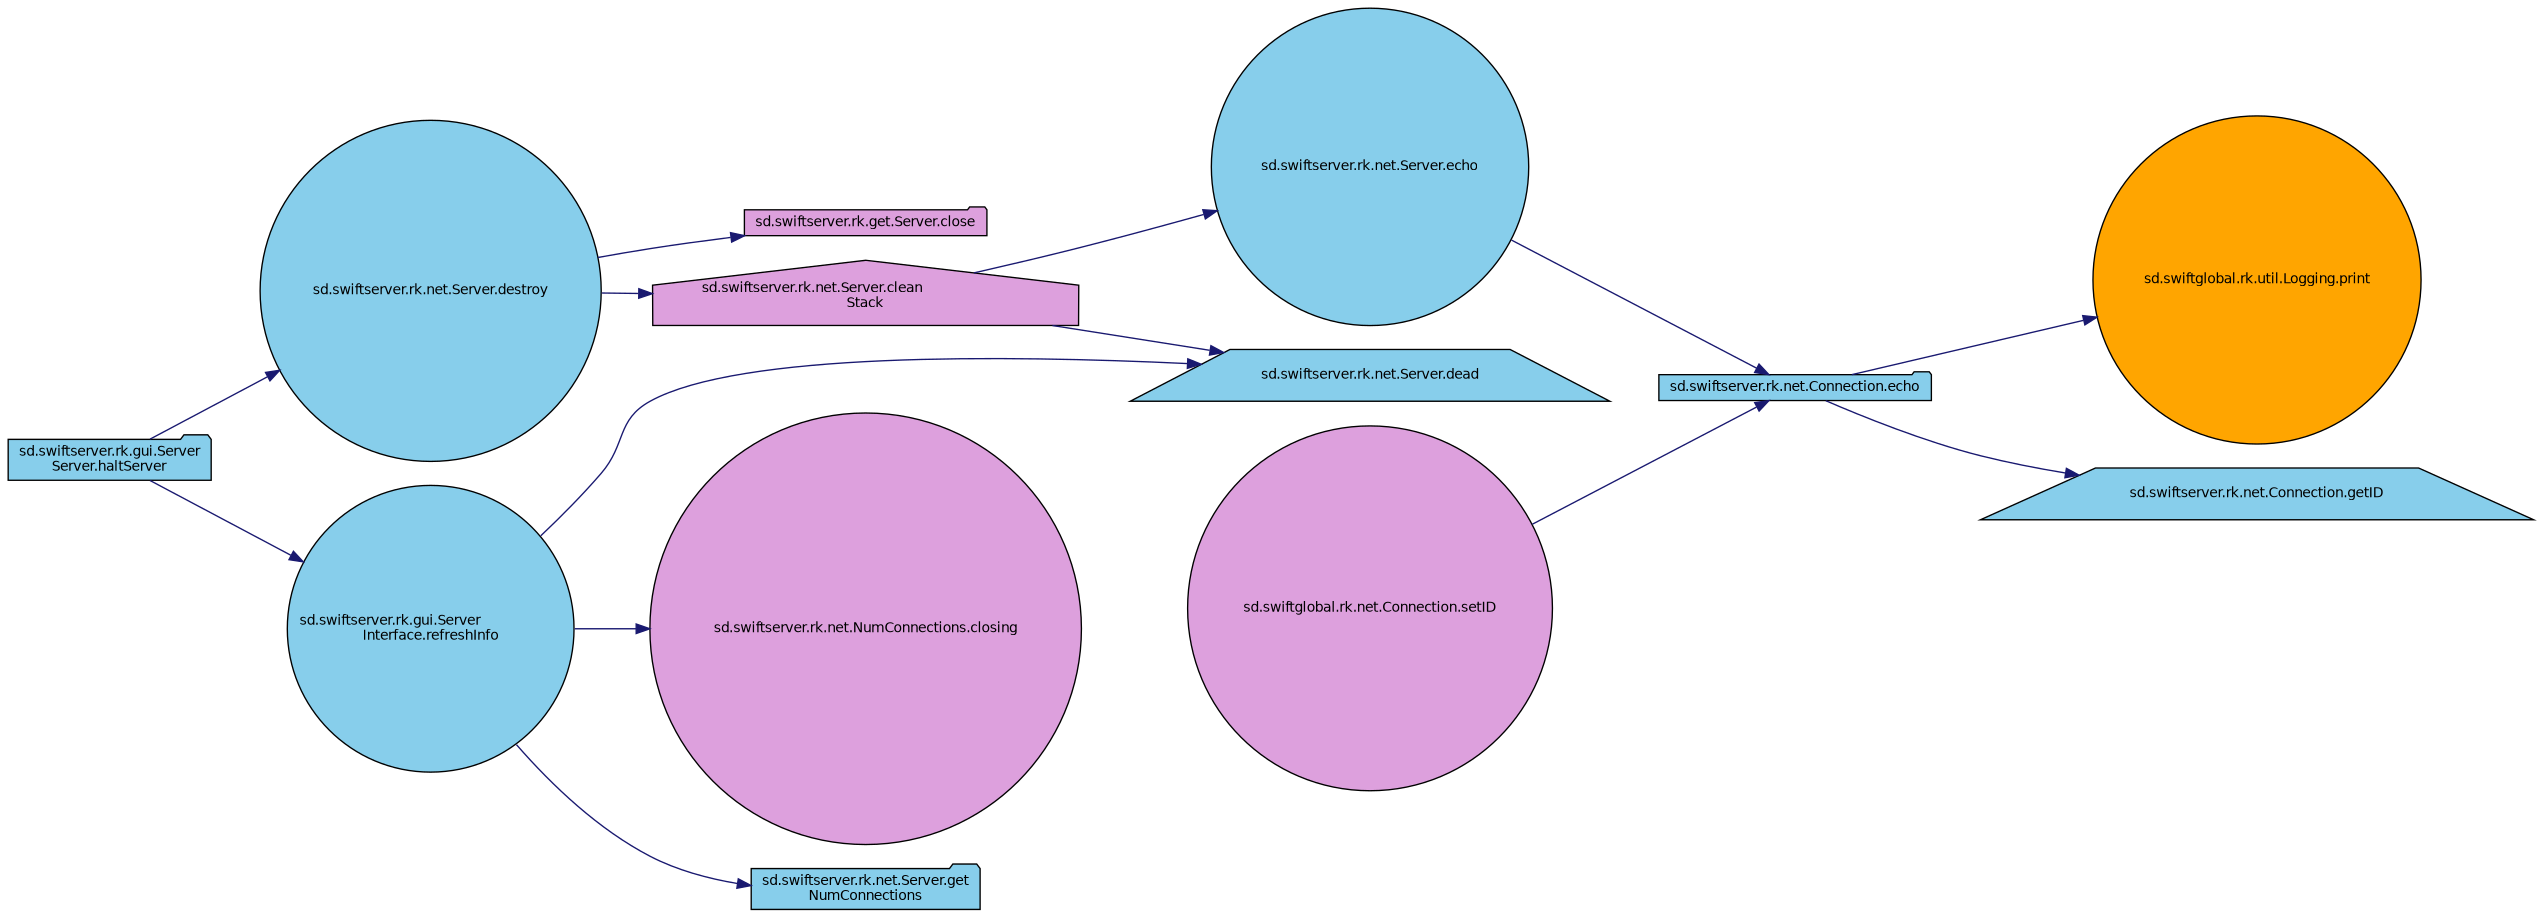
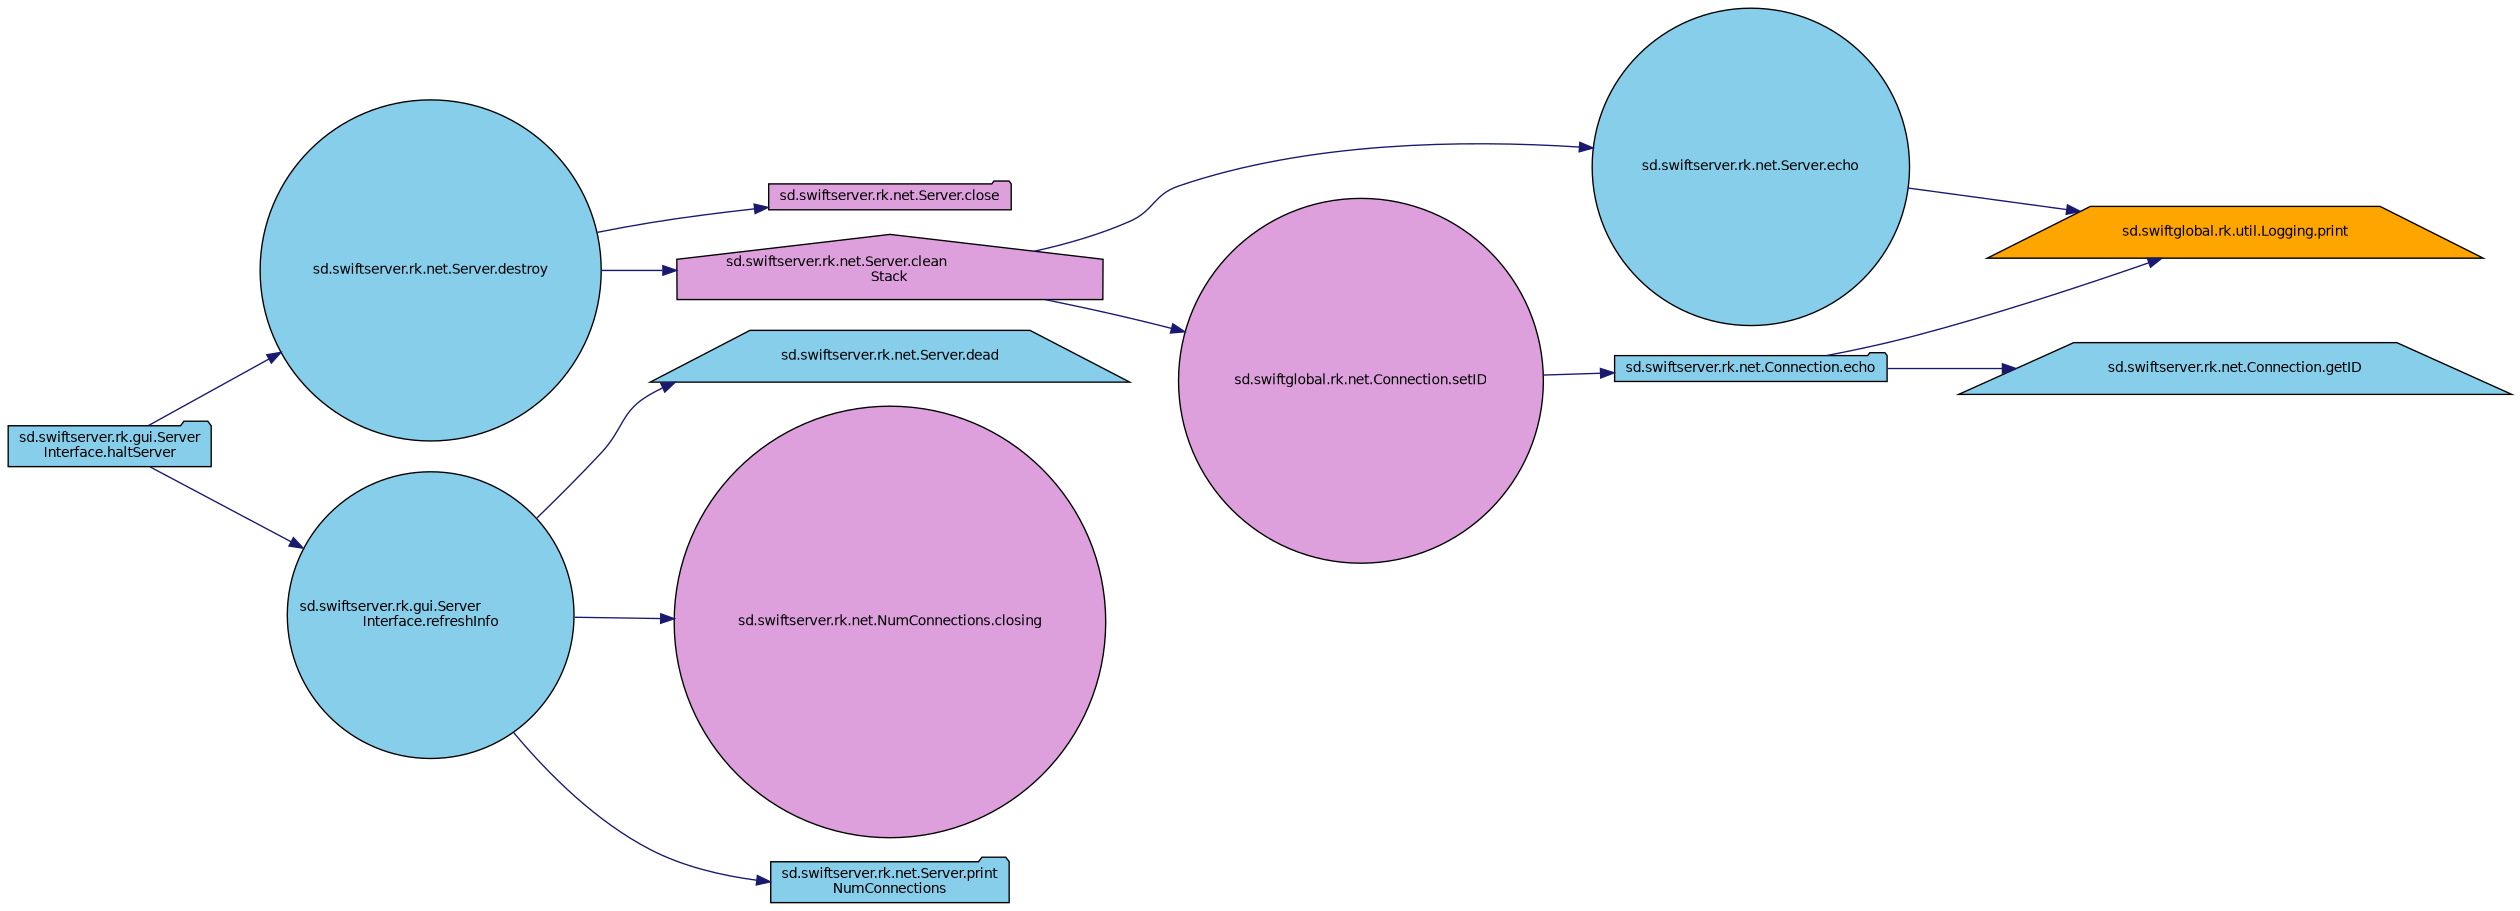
node "sd.swiftserver.rk.get.Server.close": label "sd.swiftserver.rk.get.Server.close" -> "sd.swiftserver.rk.net.Server.close"
node "sd.swiftglobal.rk.util.Logging.print": shape circle -> trapezium
edge "sd.swiftserver.rk.net.Server.echo" -> "sd.swiftserver.rk.net.Connection.echo": now "sd.swiftserver.rk.net.Server.echo" -> "sd.swiftglobal.rk.util.Logging.print"
edge "sd.swiftserver.rk.net.Server.clean Stack" -> "sd.swiftserver.rk.net.Server.dead": now "sd.swiftserver.rk.net.Server.clean Stack" -> "sd.swiftglobal.rk.net.Connection.setID"
node "sd.swiftserver.rk.gui.Server Server.haltServer": label "sd.swiftserver.rk.gui.Server Server.haltServer" -> "sd.swiftserver.rk.gui.Server Interface.haltServer"
node "sd.swiftserver.rk.net.Server.get NumConnections": label "sd.swiftserver.rk.net.Server.get NumConnections" -> "sd.swiftserver.rk.net.Server.print NumConnections"
